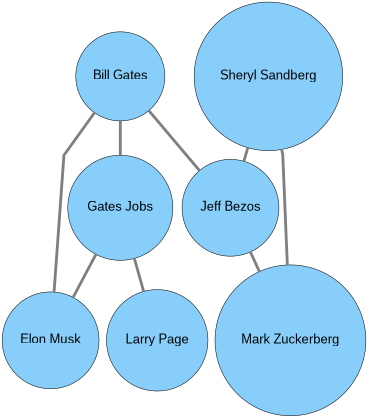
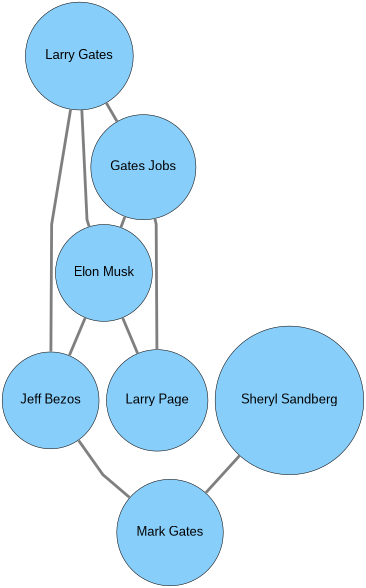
node "Bill Gates": label "Bill Gates" -> "Larry Gates"
edge "Sheryl Sandberg" -- "Jeff Bezos": now "Elon Musk" -- "Jeff Bezos"
edge "Elon Musk" -- "Larry Page": added
node "Mark Zuckerberg": label "Mark Zuckerberg" -> "Mark Gates"
